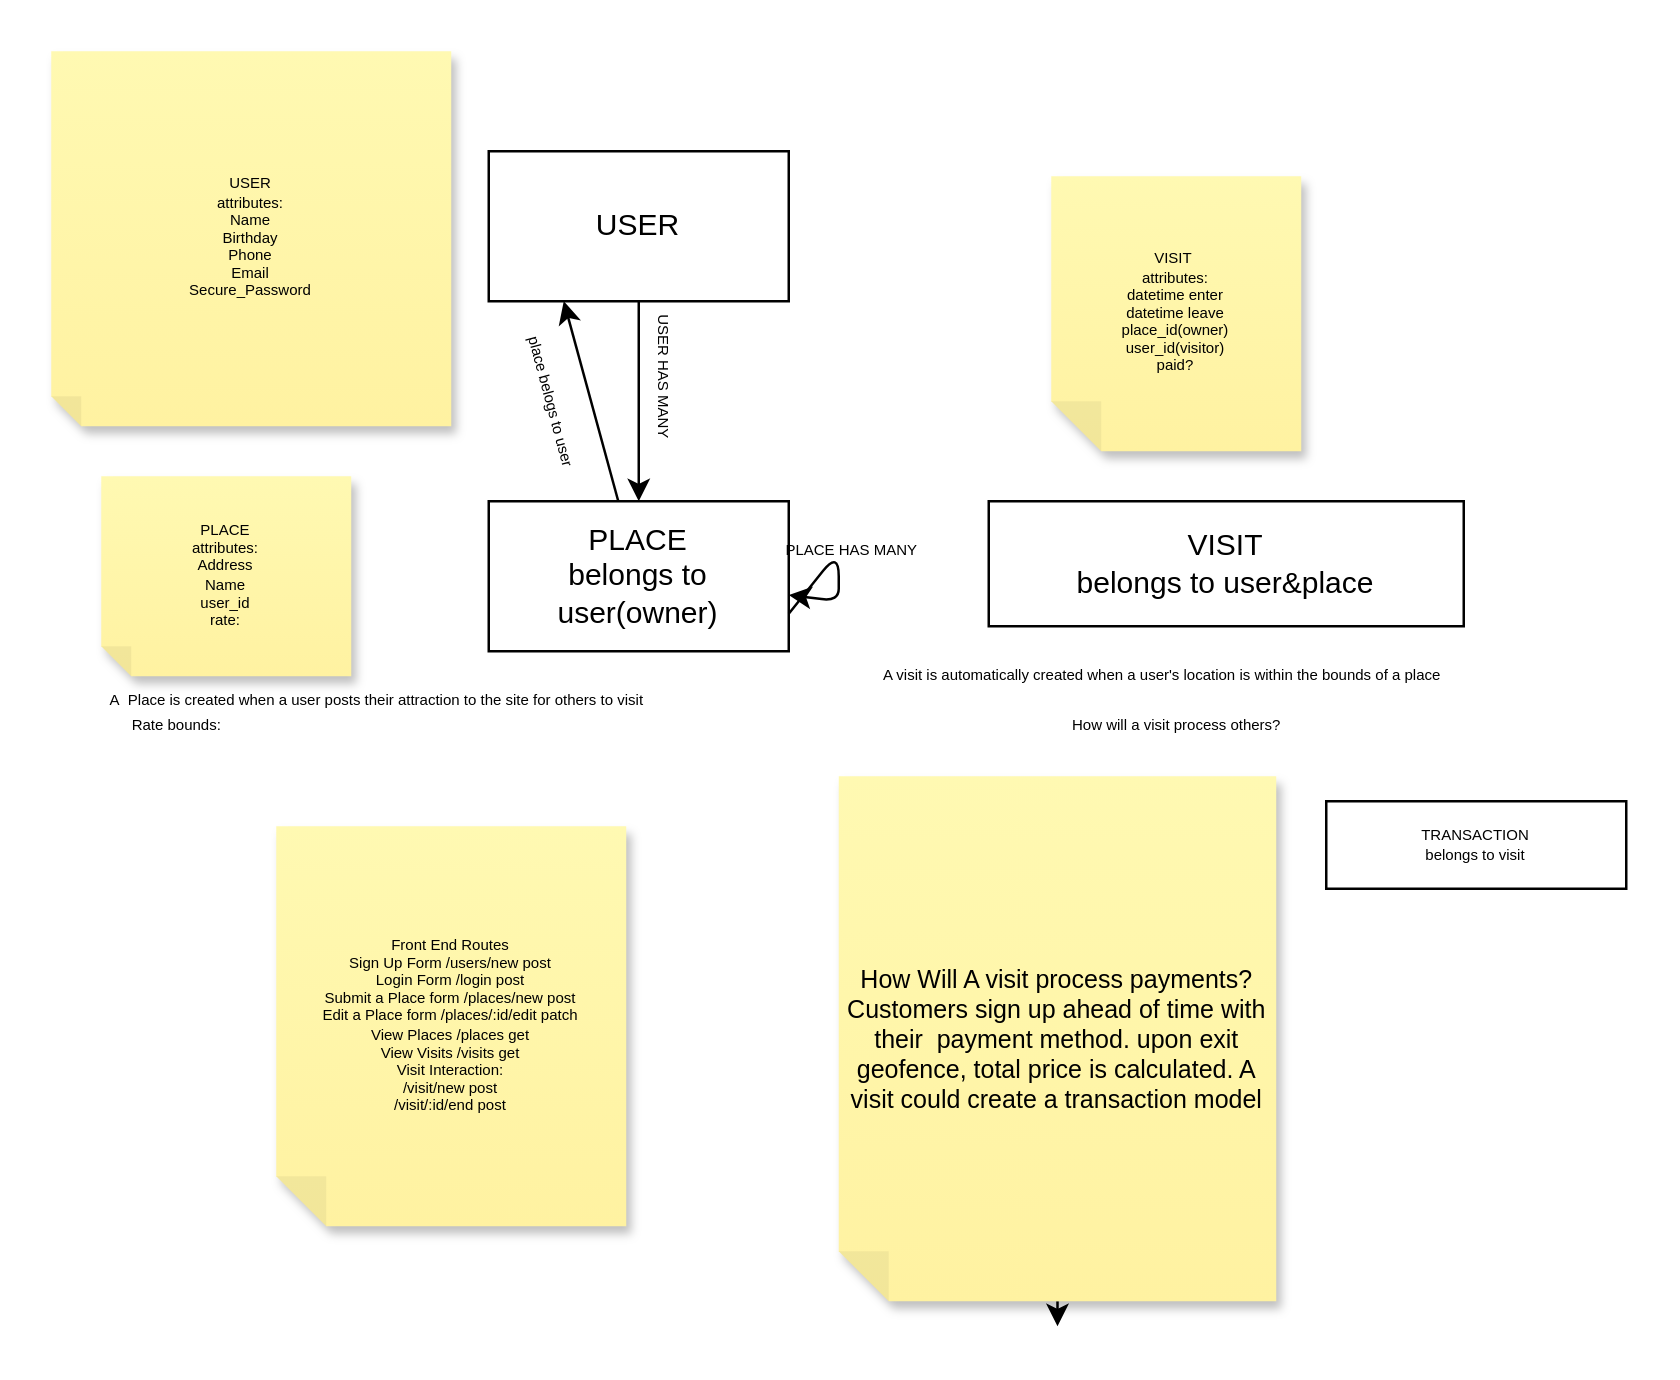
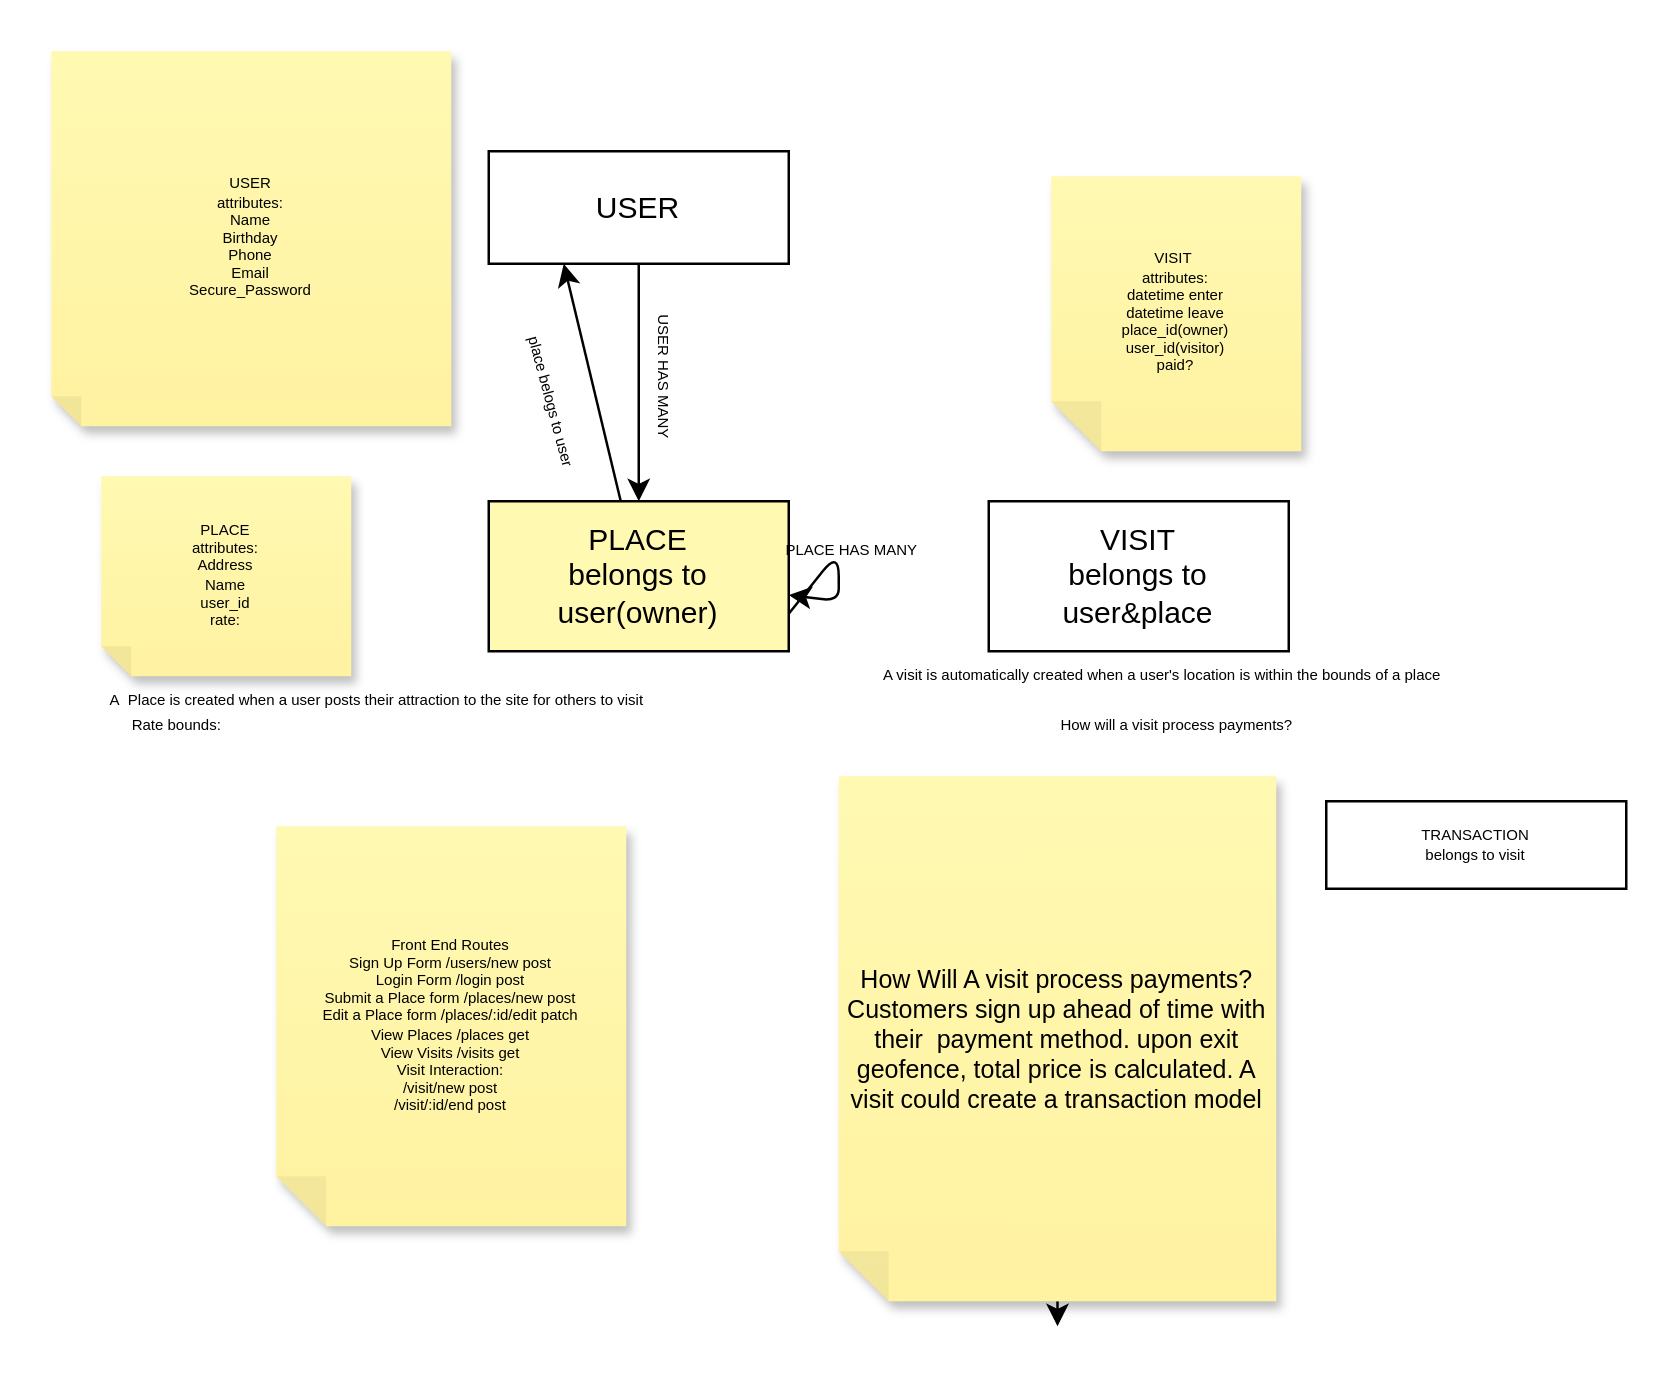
node "USER": size 300x150 -> 300x113
node "VISIT belongs to user&place": size 475x125 -> 300x150
node "PLACE belongs to user(owner)": fillcolor #ffffff -> #fff9b2
node "How will a visit process others?": label "How will a visit process others?" -> "How will a visit process payments?"
